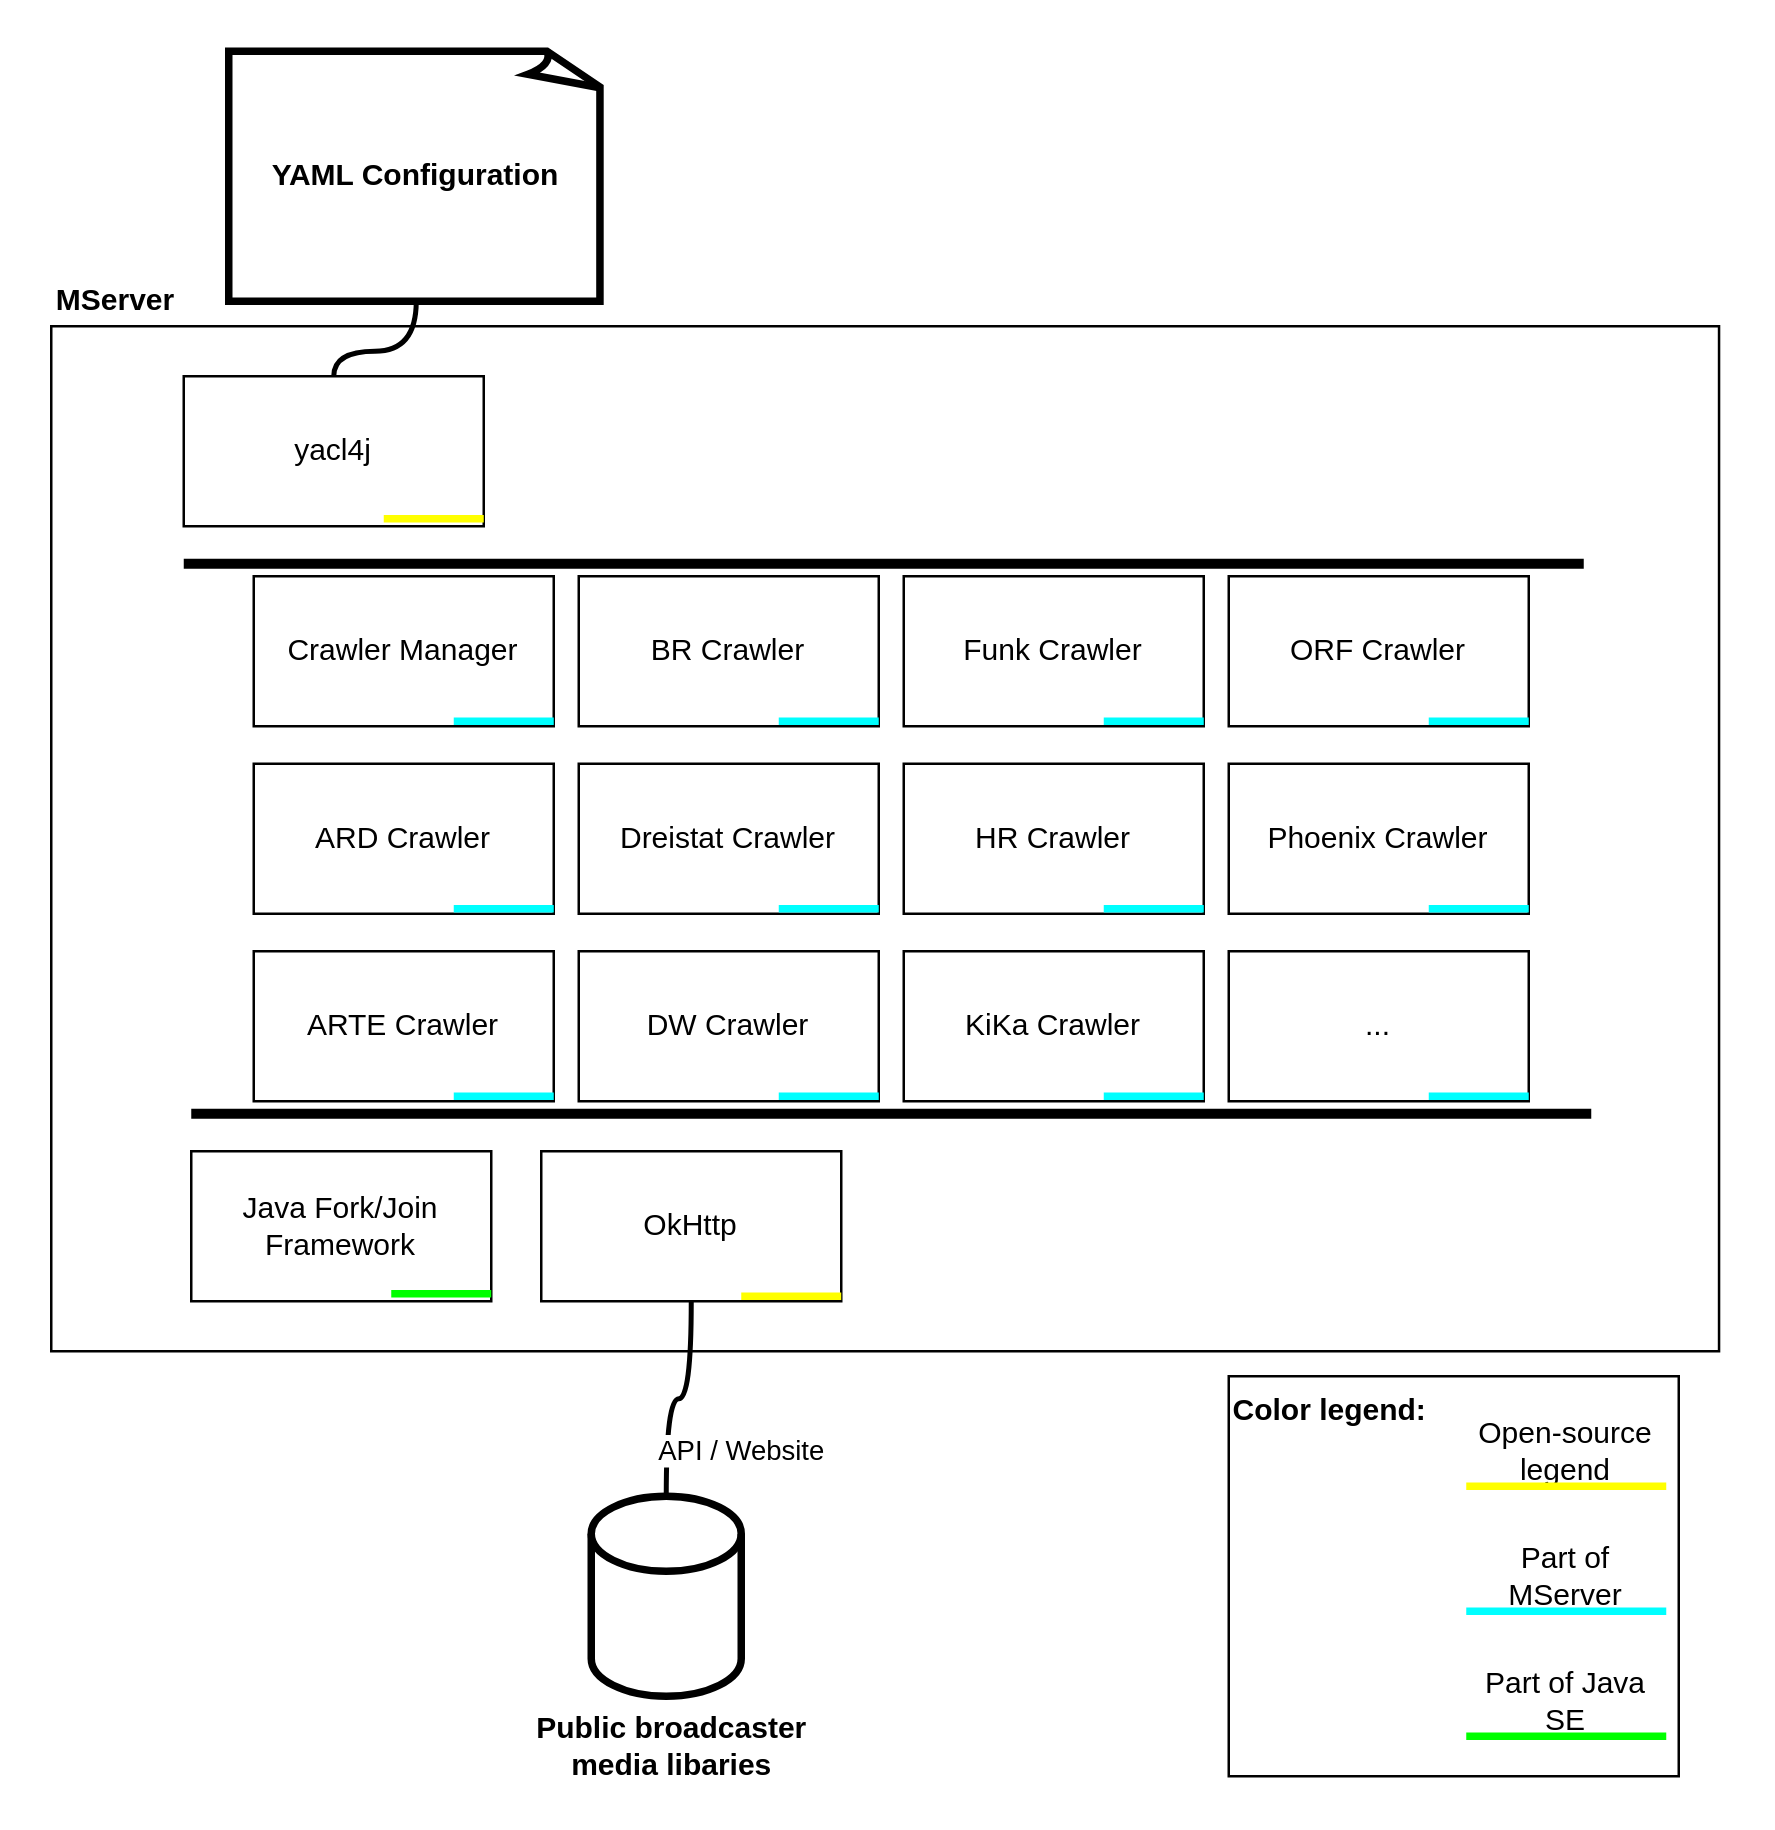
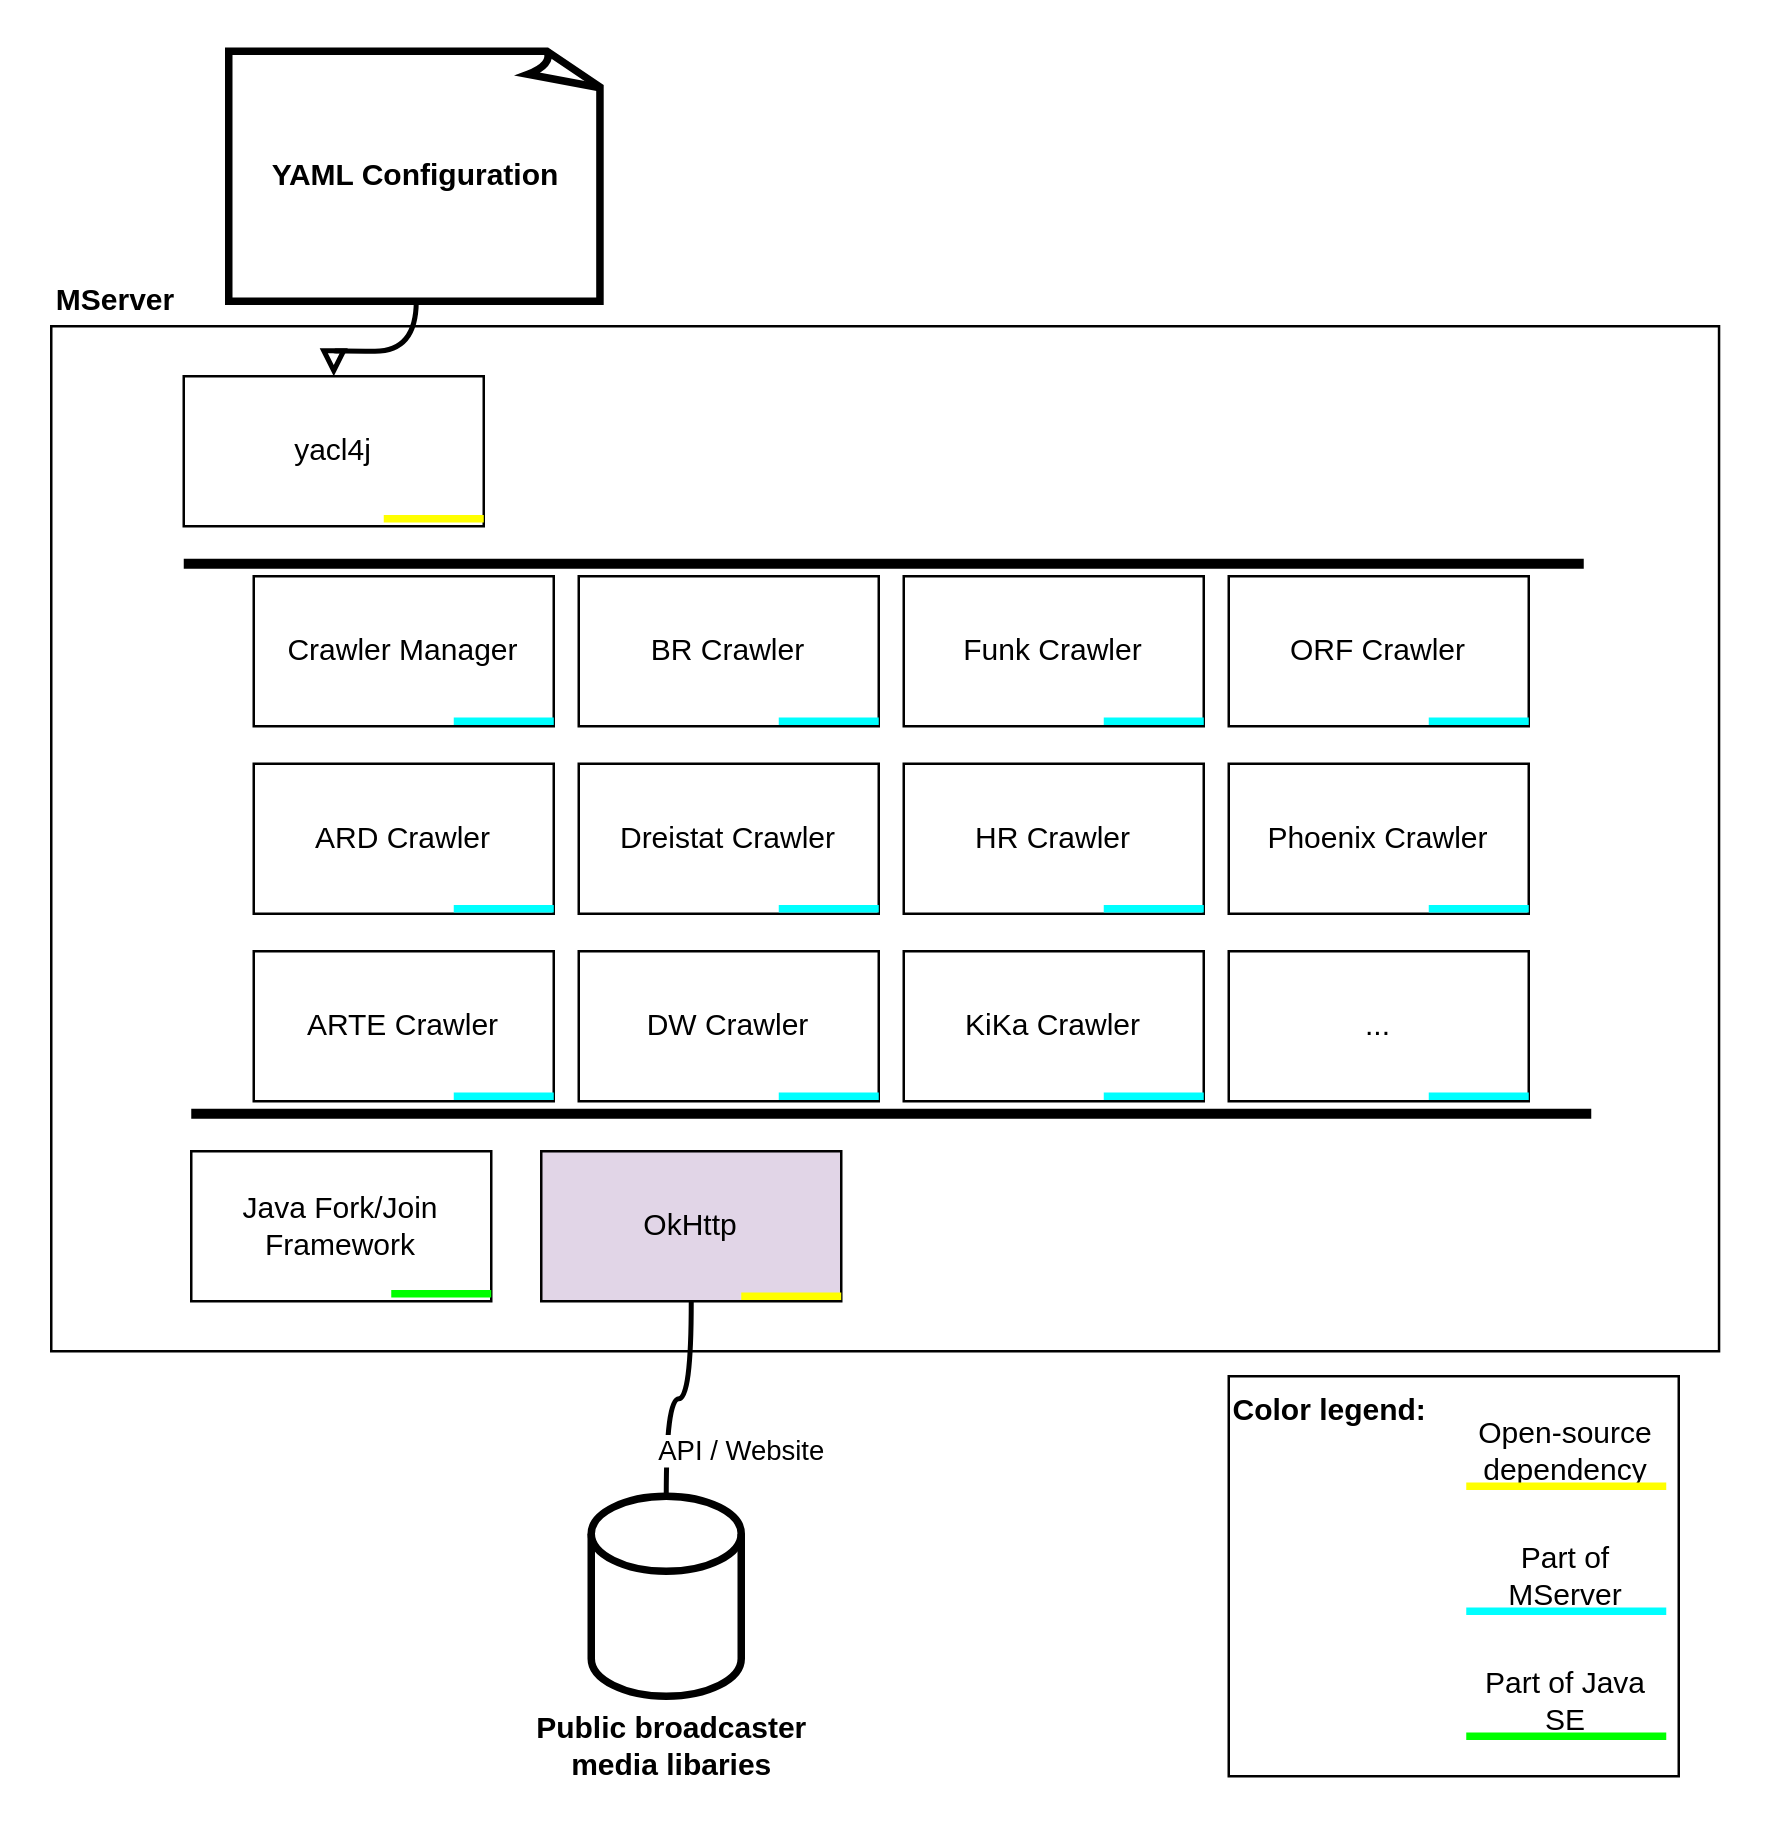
edge "YAML Configuration" -- "yacl4j": arrowhead none -> block
node "OkHttp": fillcolor #ffffff -> #e1d5e7
node "Open-source legend": label "Open-source legend" -> "Open-source dependency"
